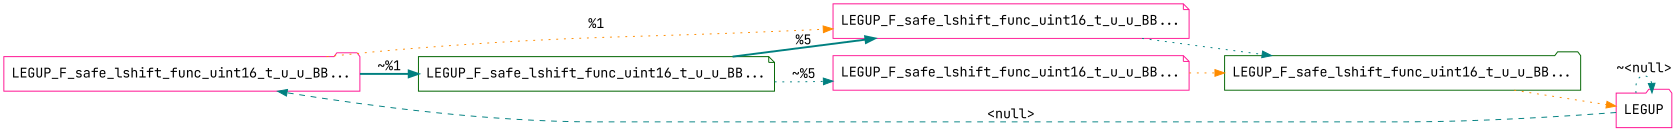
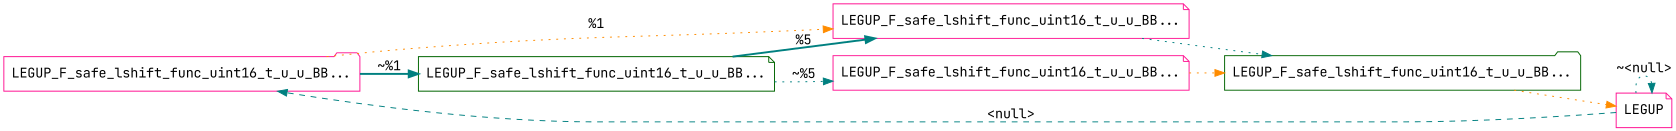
node "LEGUP": shape folder -> note
